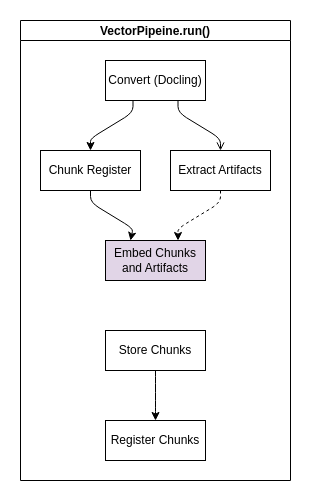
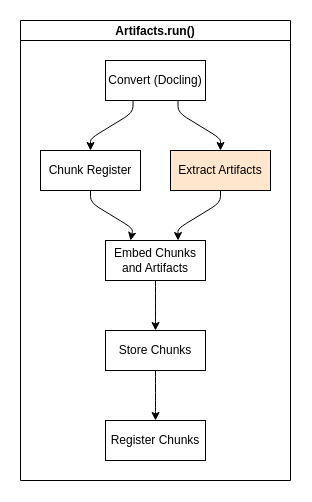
node "VectorPipeine.run()": label "VectorPipeine.run()" -> "Artifacts.run()"
edge "Convert (Docling)" -> "Extract Artifacts": arrowhead open -> classic
node "Extract Artifacts": fillcolor #ffffff -> #ffe6cc
edge "Extract Artifacts" -> "Embed Chunks and Artifacts": style dashed -> solid
node "Embed Chunks and Artifacts": fillcolor #e1d5e7 -> #ffffff
edge "Embed Chunks and Artifacts" -> "Store Chunks": added
